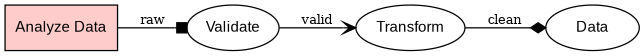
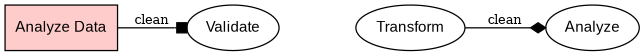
edge "Analyze Data" -> "Validate": label "raw" -> "clean"
edge "Validate" -> "Transform": removed, label "valid"
node "Data": label "Data" -> "Analyze"
